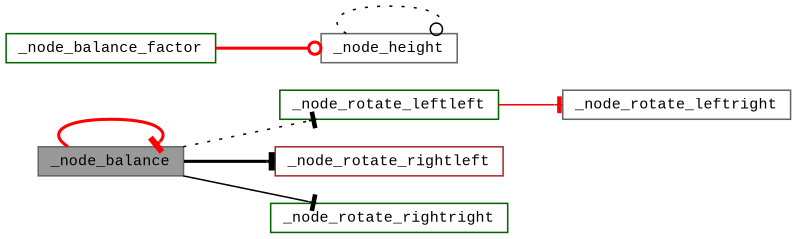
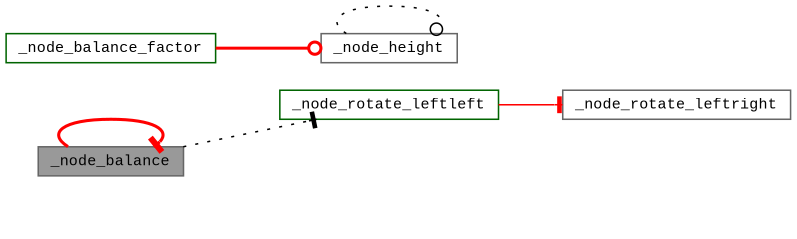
node "_node_rotate_rightleft": removed
node "_node_rotate_rightright": removed
